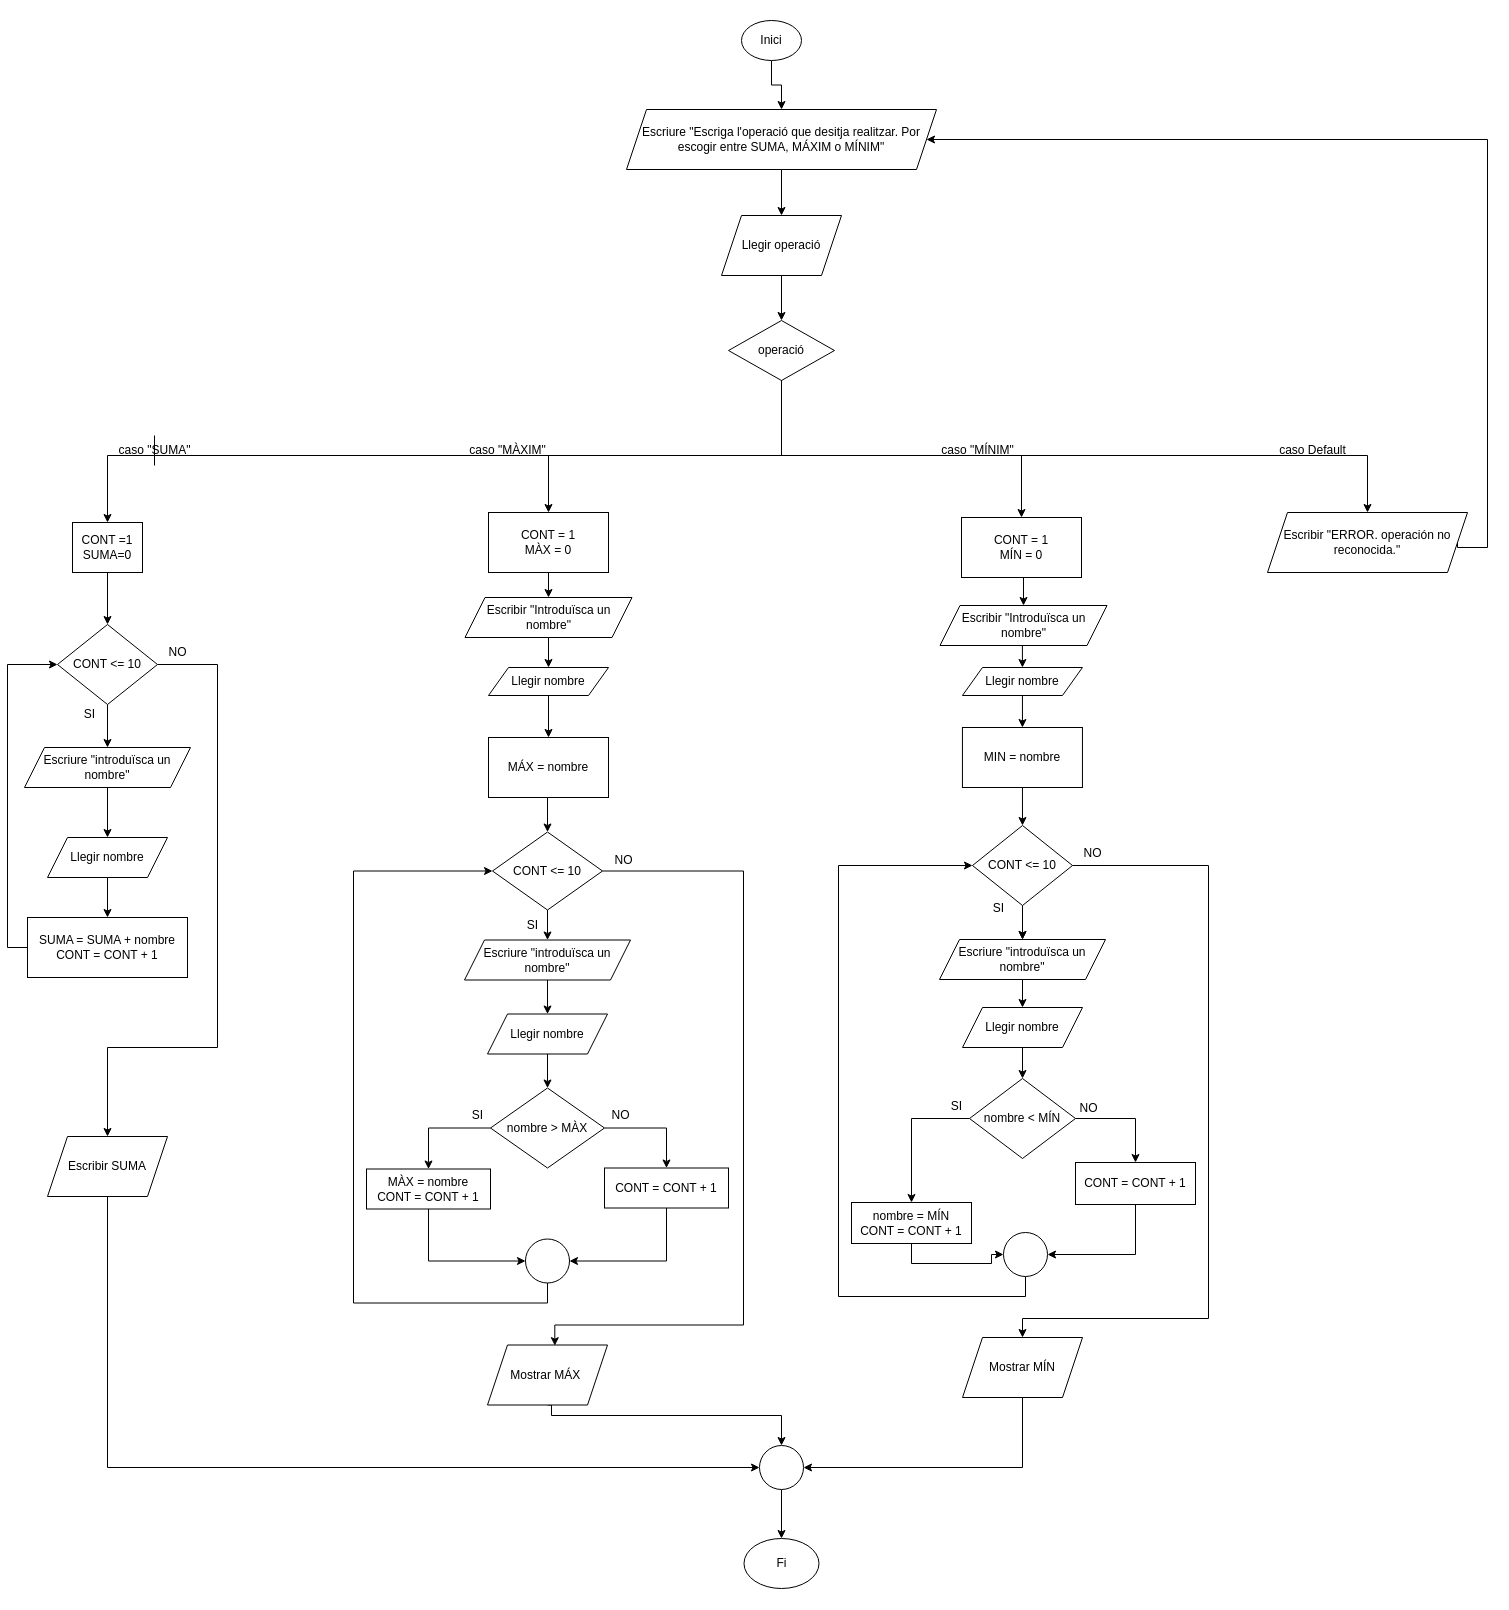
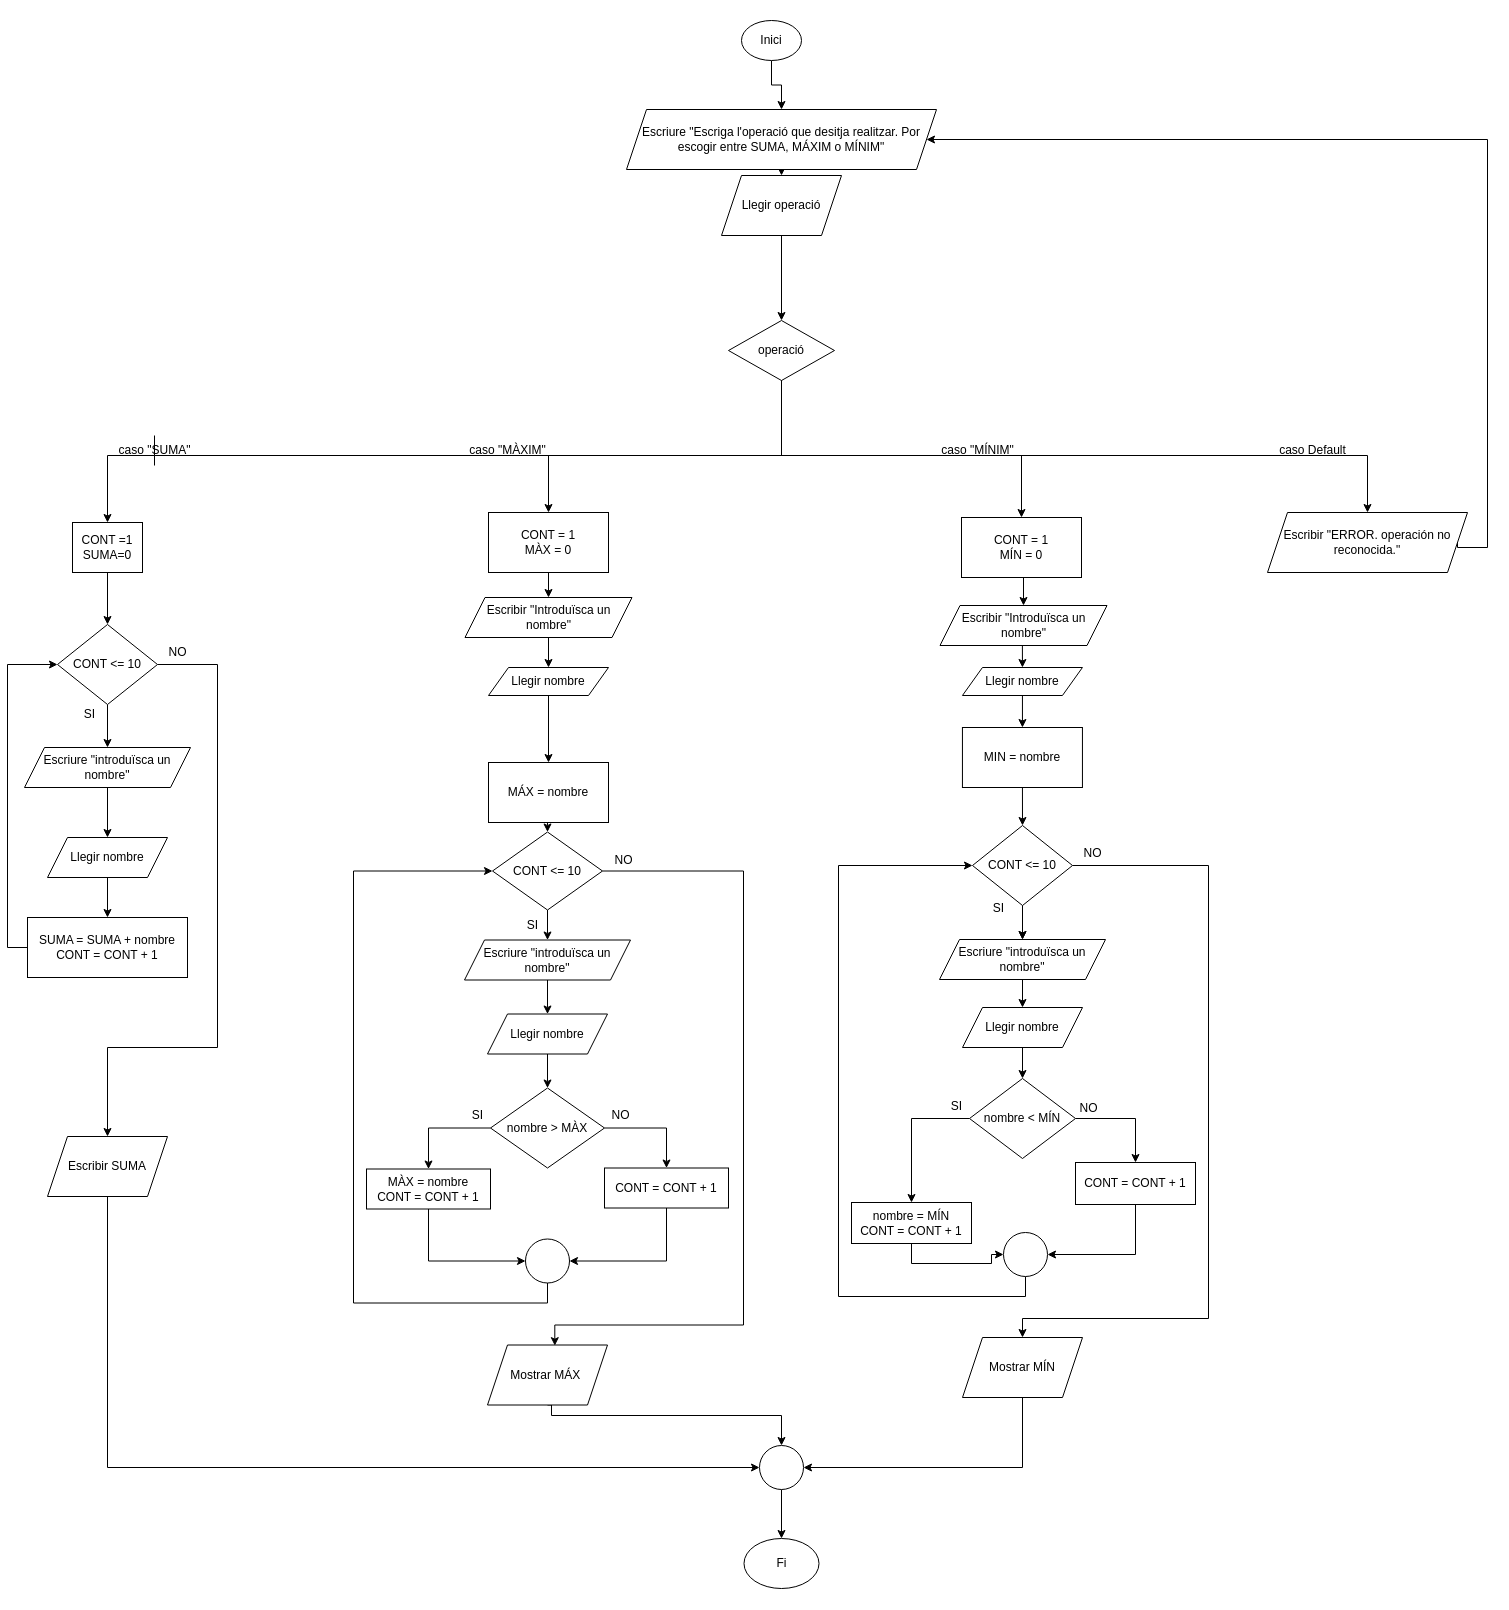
node "Llegir operació": moved (782, 246) -> (782, 206)
node "MÁX = nombre": moved (549, 768) -> (549, 793)
